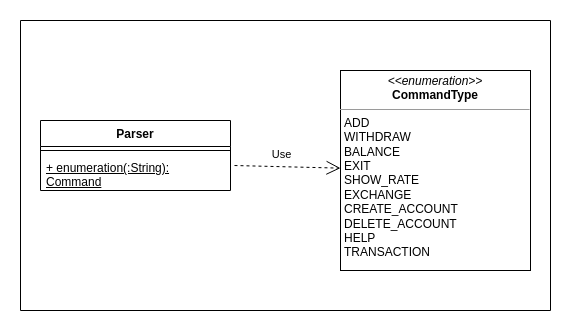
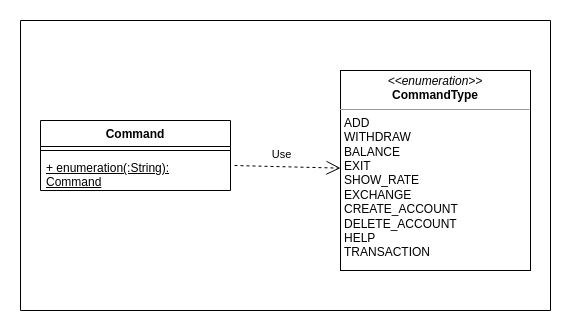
node "Parser": label "Parser" -> "Command"
